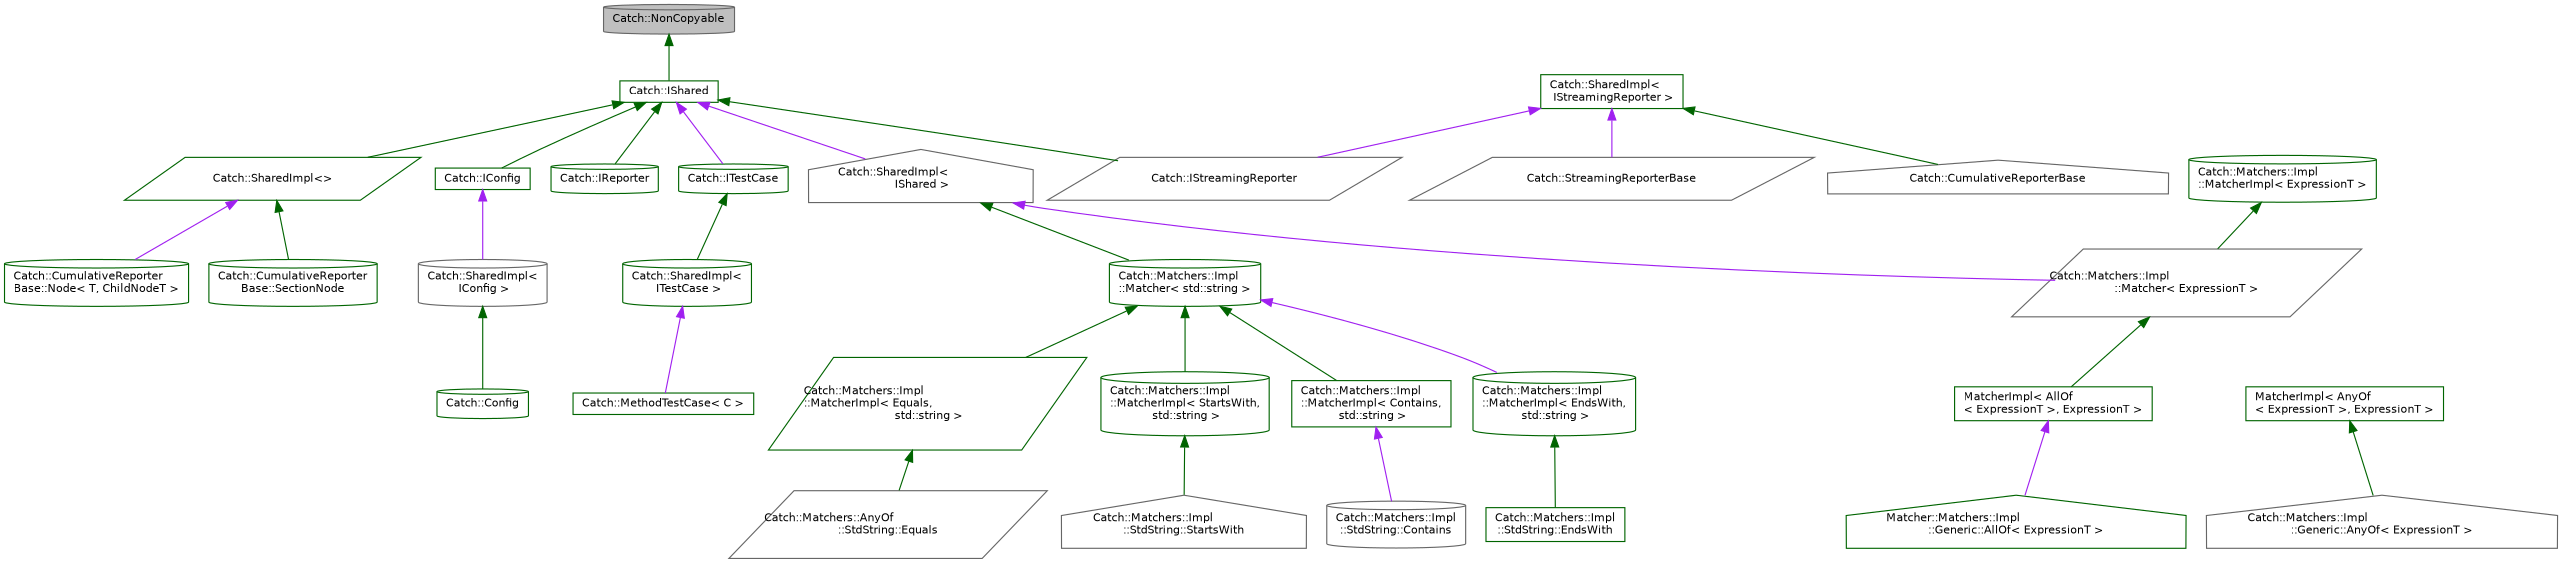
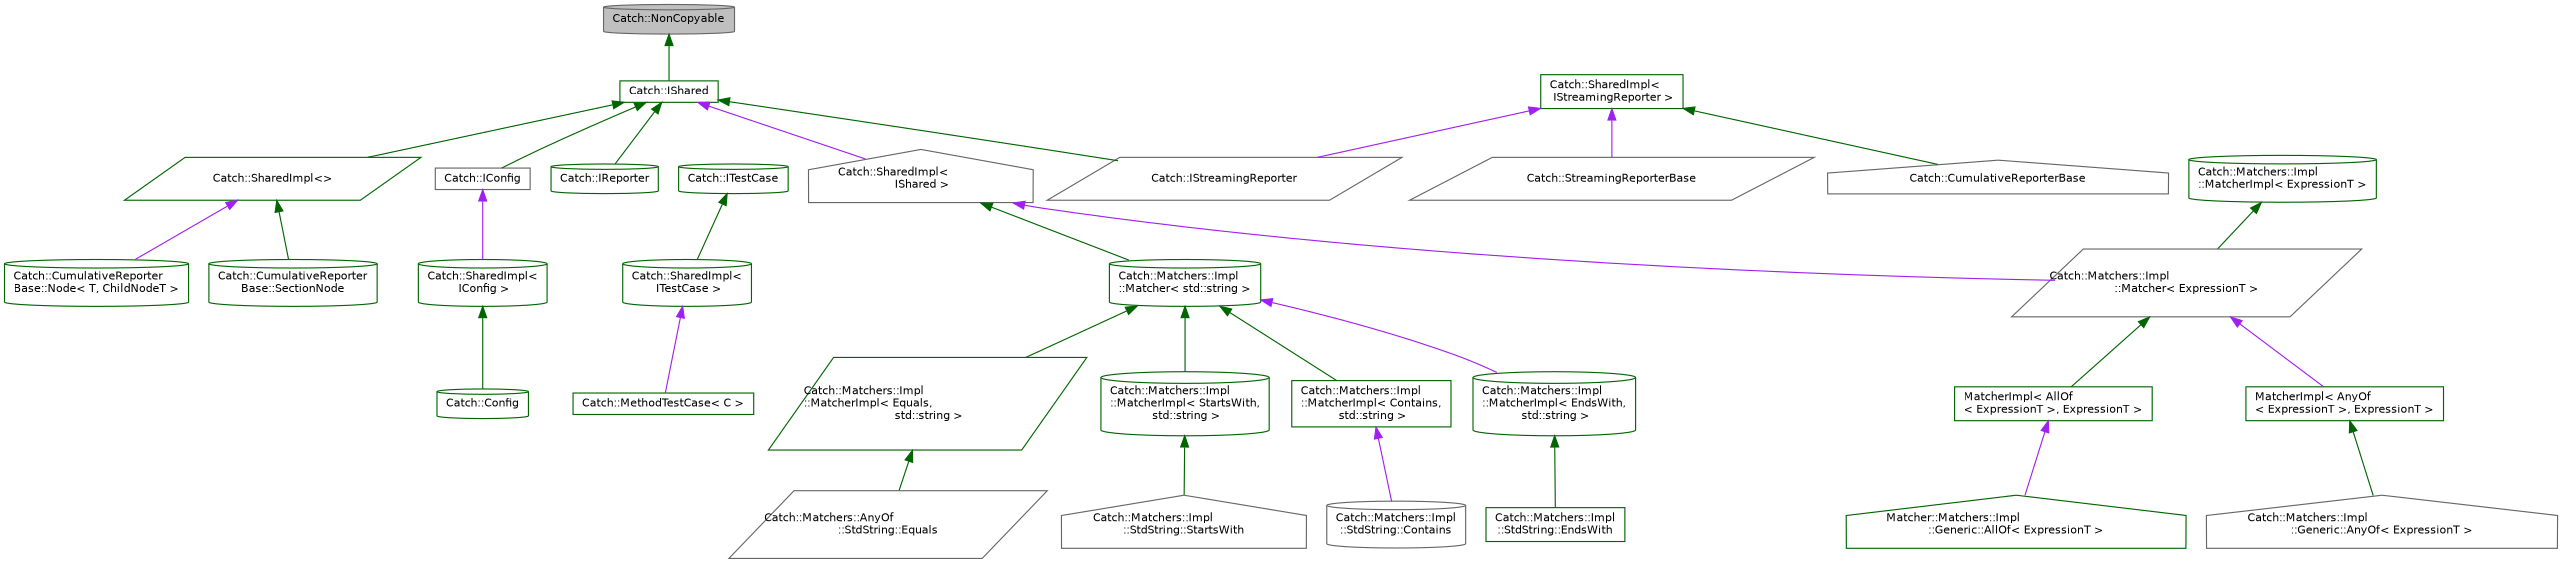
edge "Catch::ITestCase" -> "Catch::IShared": removed
node "Catch::IConfig": color darkgreen -> gray40
node "Catch::SharedImpl< IConfig >": color gray40 -> darkgreen
edge "MatcherImpl< AnyOf < ExpressionT >, ExpressionT >" -> "Catch::Matchers::Impl ::Matcher< ExpressionT >": added
